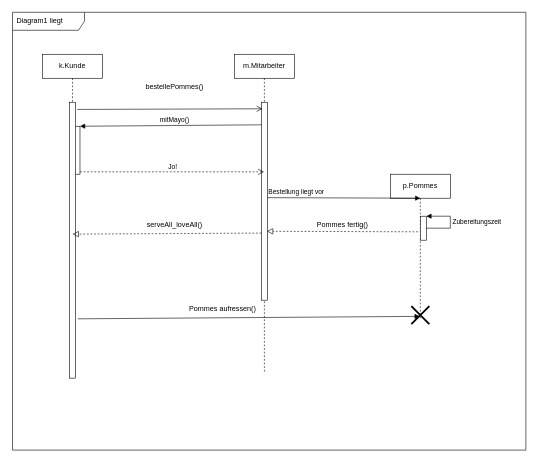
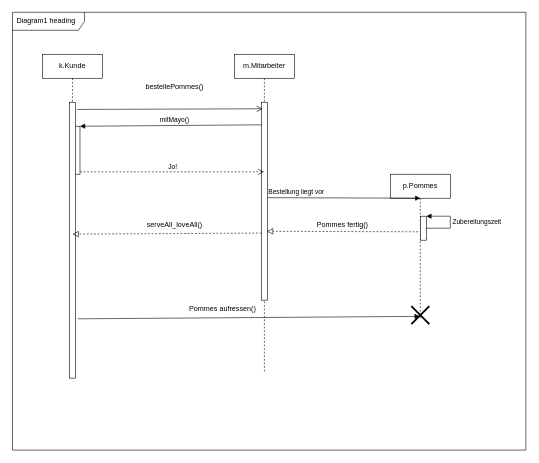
node "Diagram1 liegt": label "Diagram1 liegt" -> "Diagram1 heading"
